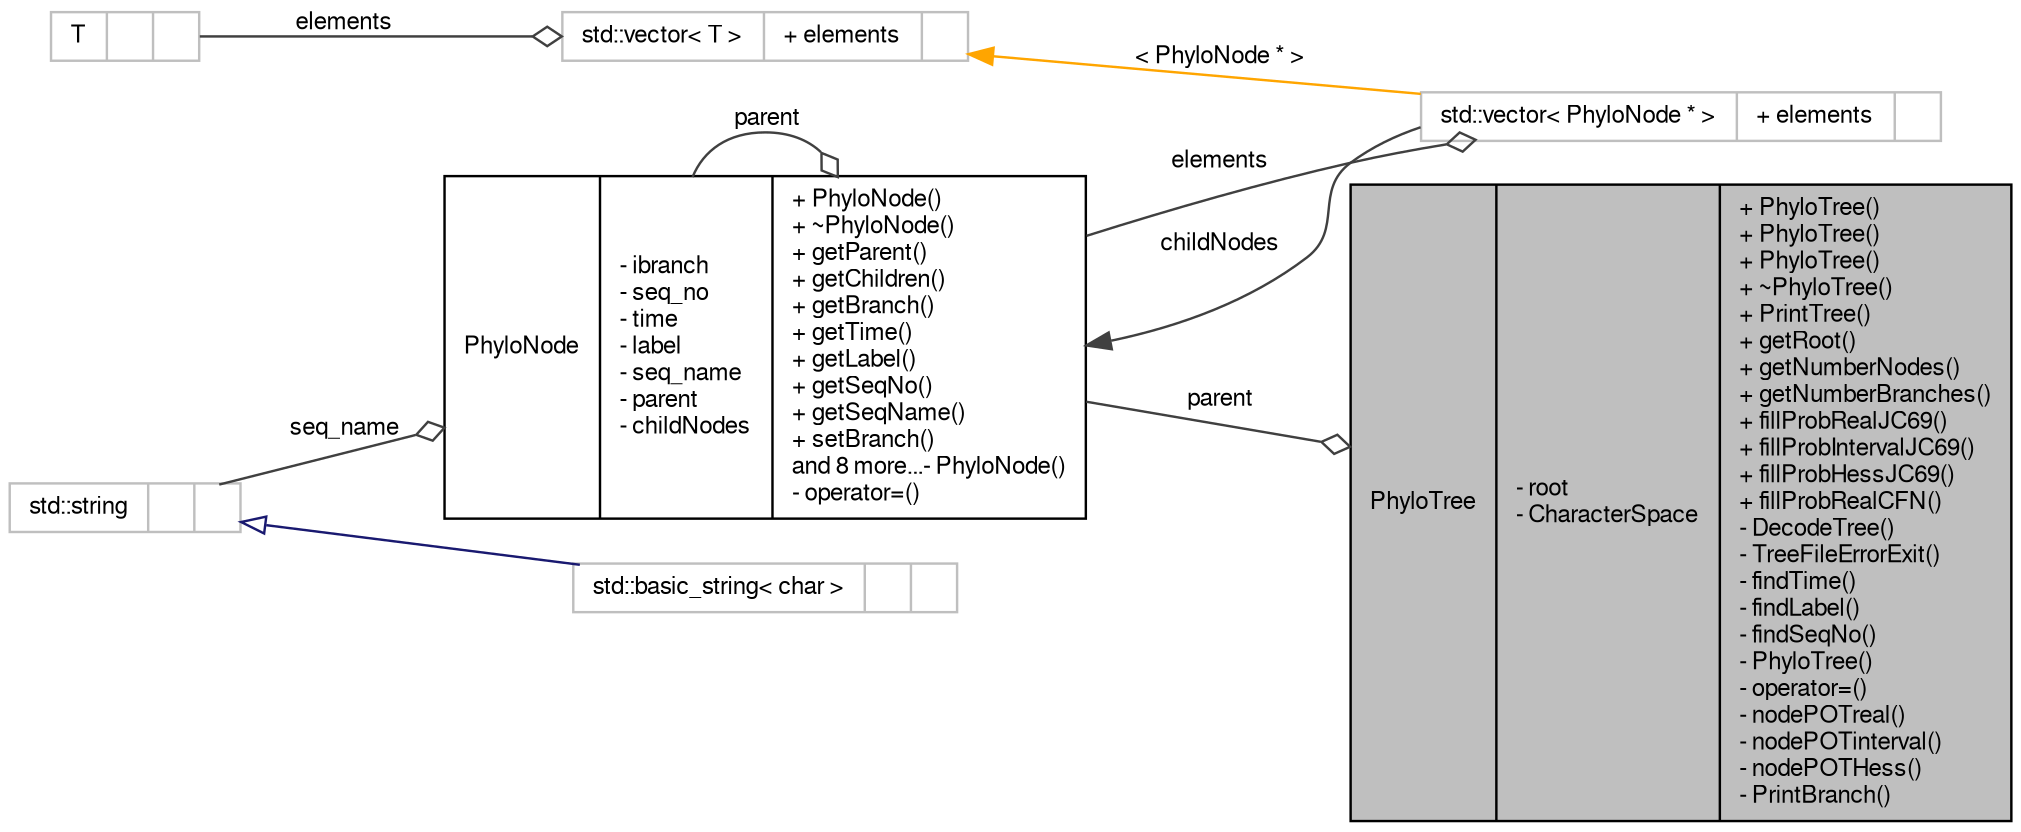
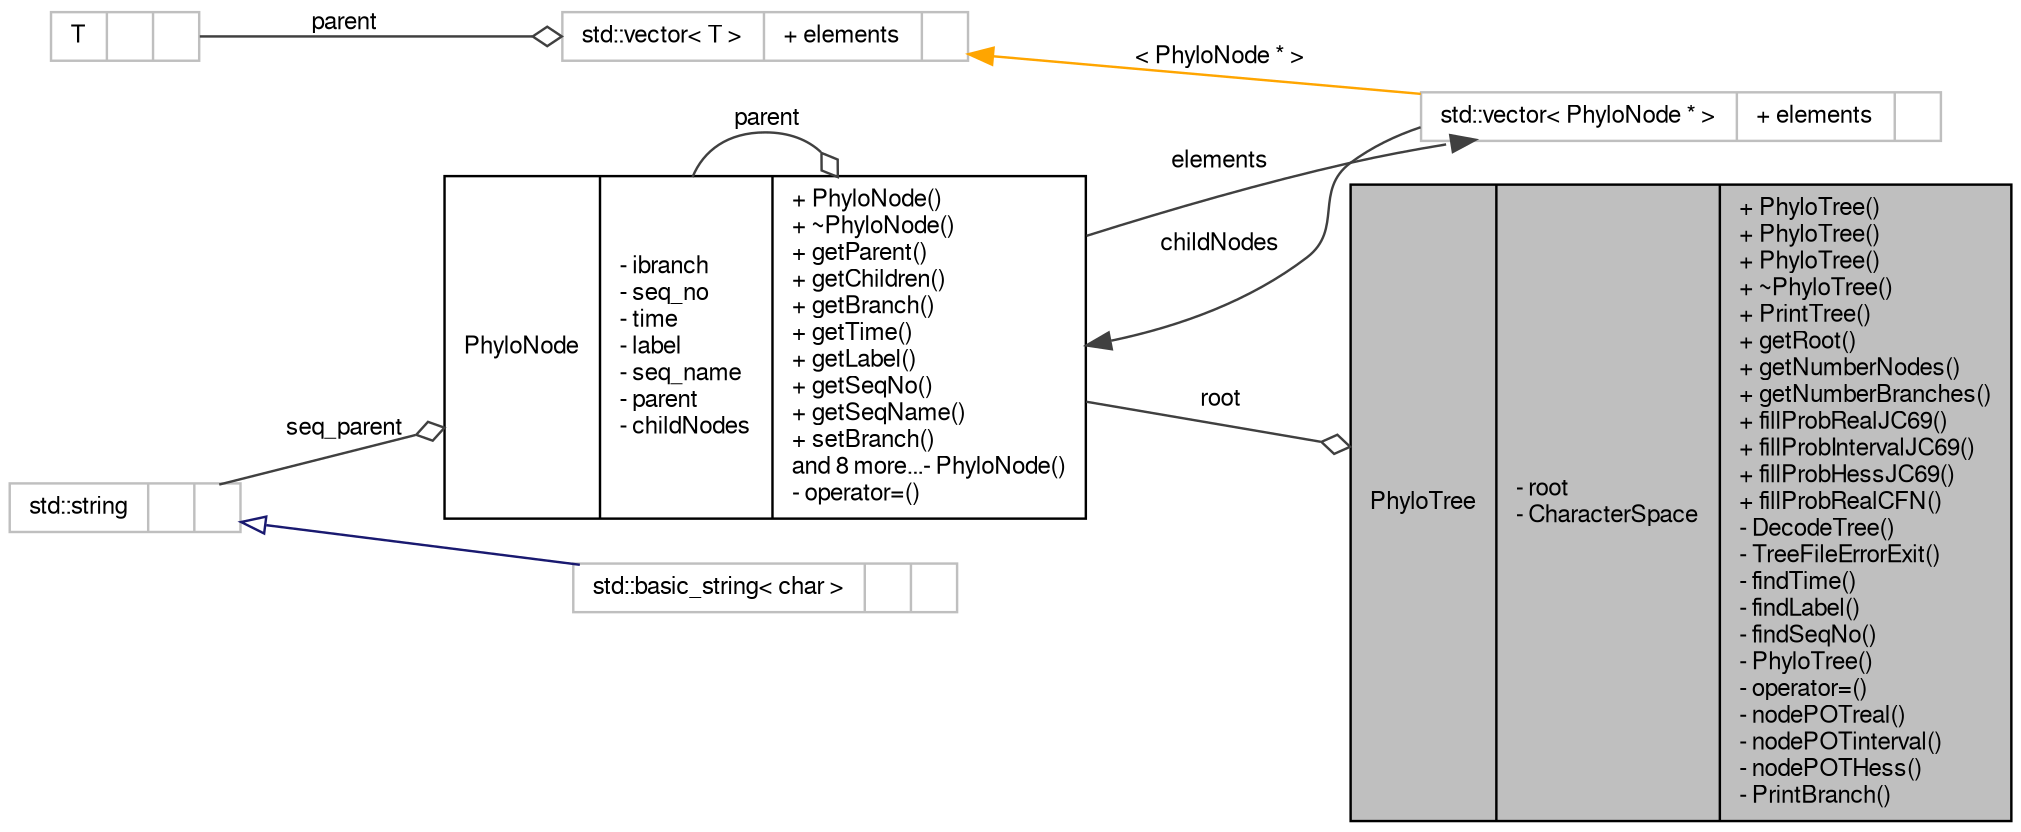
edge "T" -> "std::vector< T >": label " elements" -> " parent"
edge "PhyloNode" -> "std::vector< PhyloNode * >": arrowhead odiamond -> normal
edge "PhyloNode" -> "PhyloTree": label " parent" -> " root"
edge "std::string" -> "PhyloNode": label " seq_name" -> " seq_parent"
